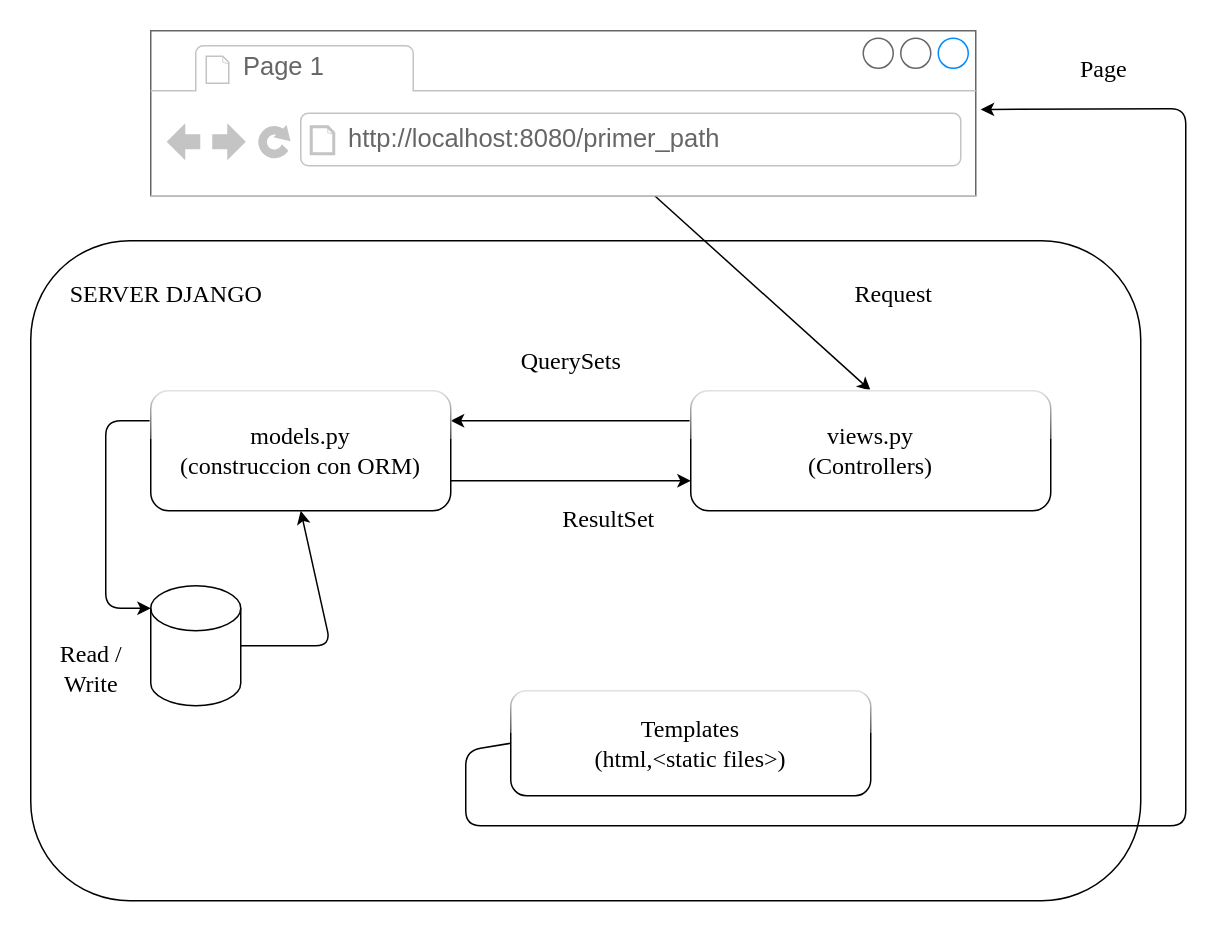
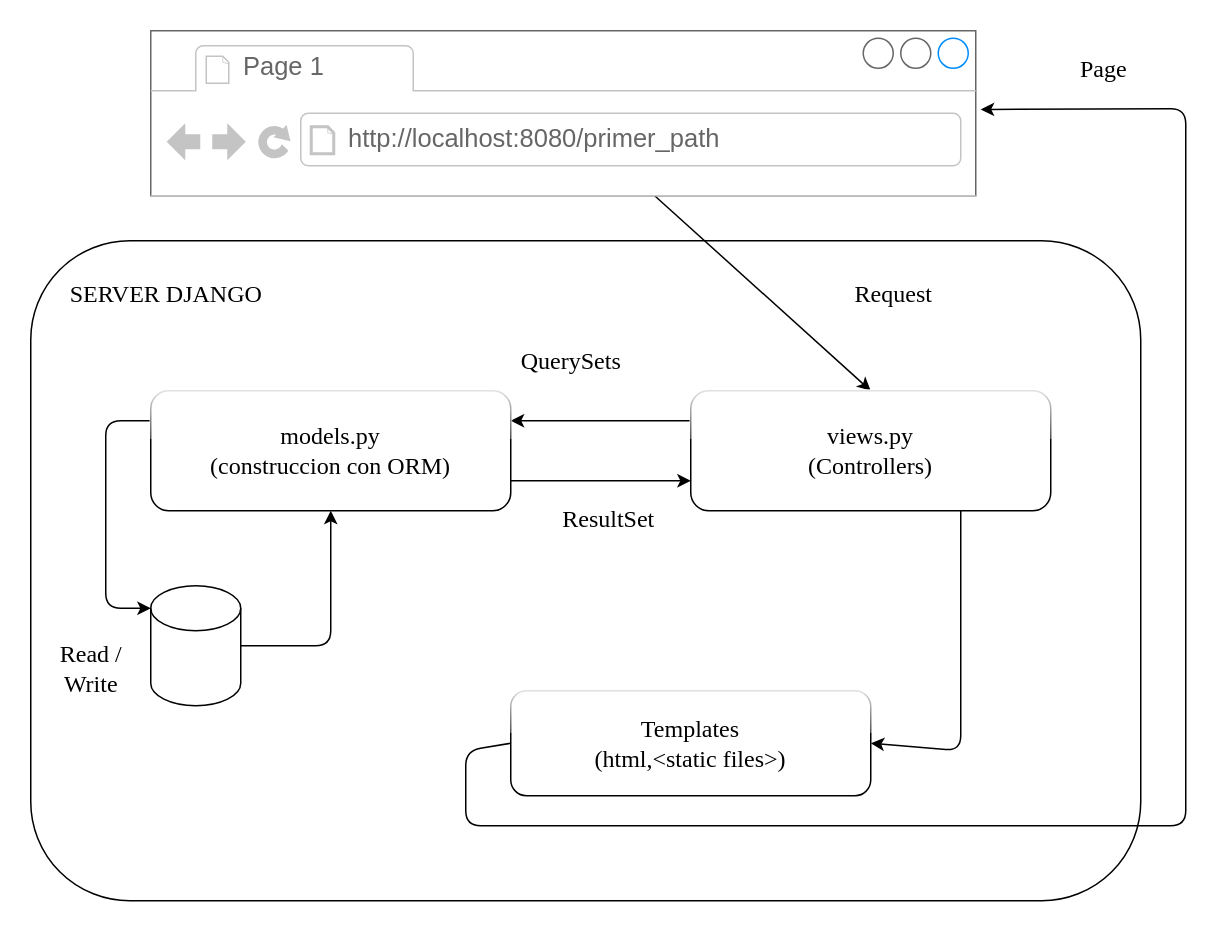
node "models.py (construccion con ORM)": size 300x120 -> 360x120
edge "views.py (Controllers)" -> "Templates (html,<static files>)": added
